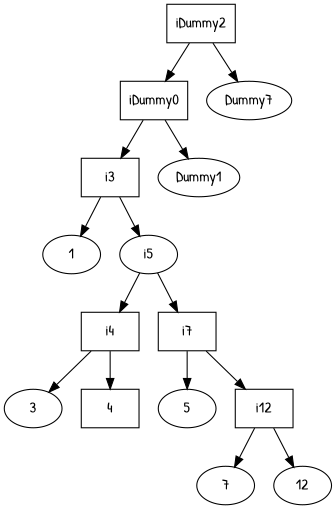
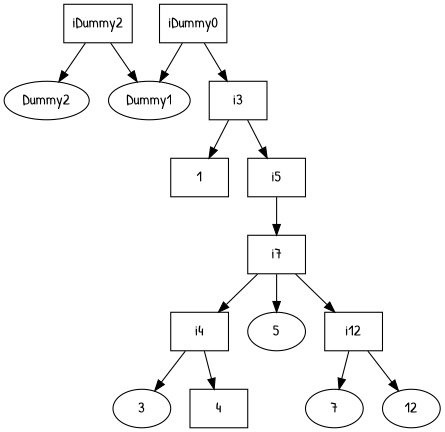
edge "iDummy2" -> "iDummy0": now "iDummy2" -> "Dummy1"
node "Dummy7": label "Dummy7" -> "Dummy2"
node "1": shape ellipse -> box
node "i5": shape ellipse -> box
edge "i5" -> "i4": now "i7" -> "i4"
